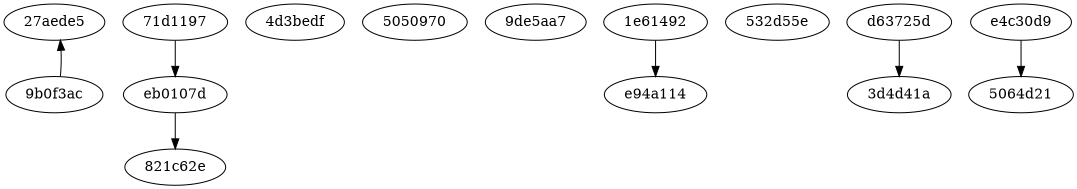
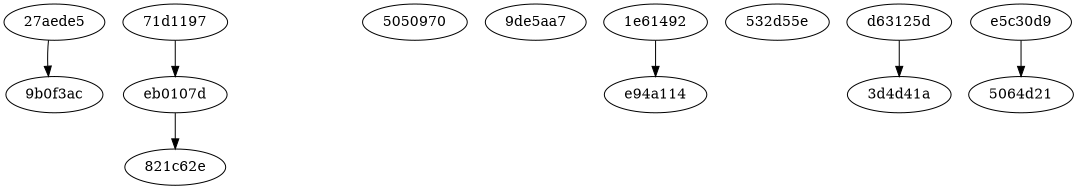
node "4d3bedf": removed
node "d63725d": label "d63725d" -> "d63125d"
node "e4c30d9": label "e4c30d9" -> "e5c30d9"
edge "9b0f3ac" -> "27aede5": reversed
